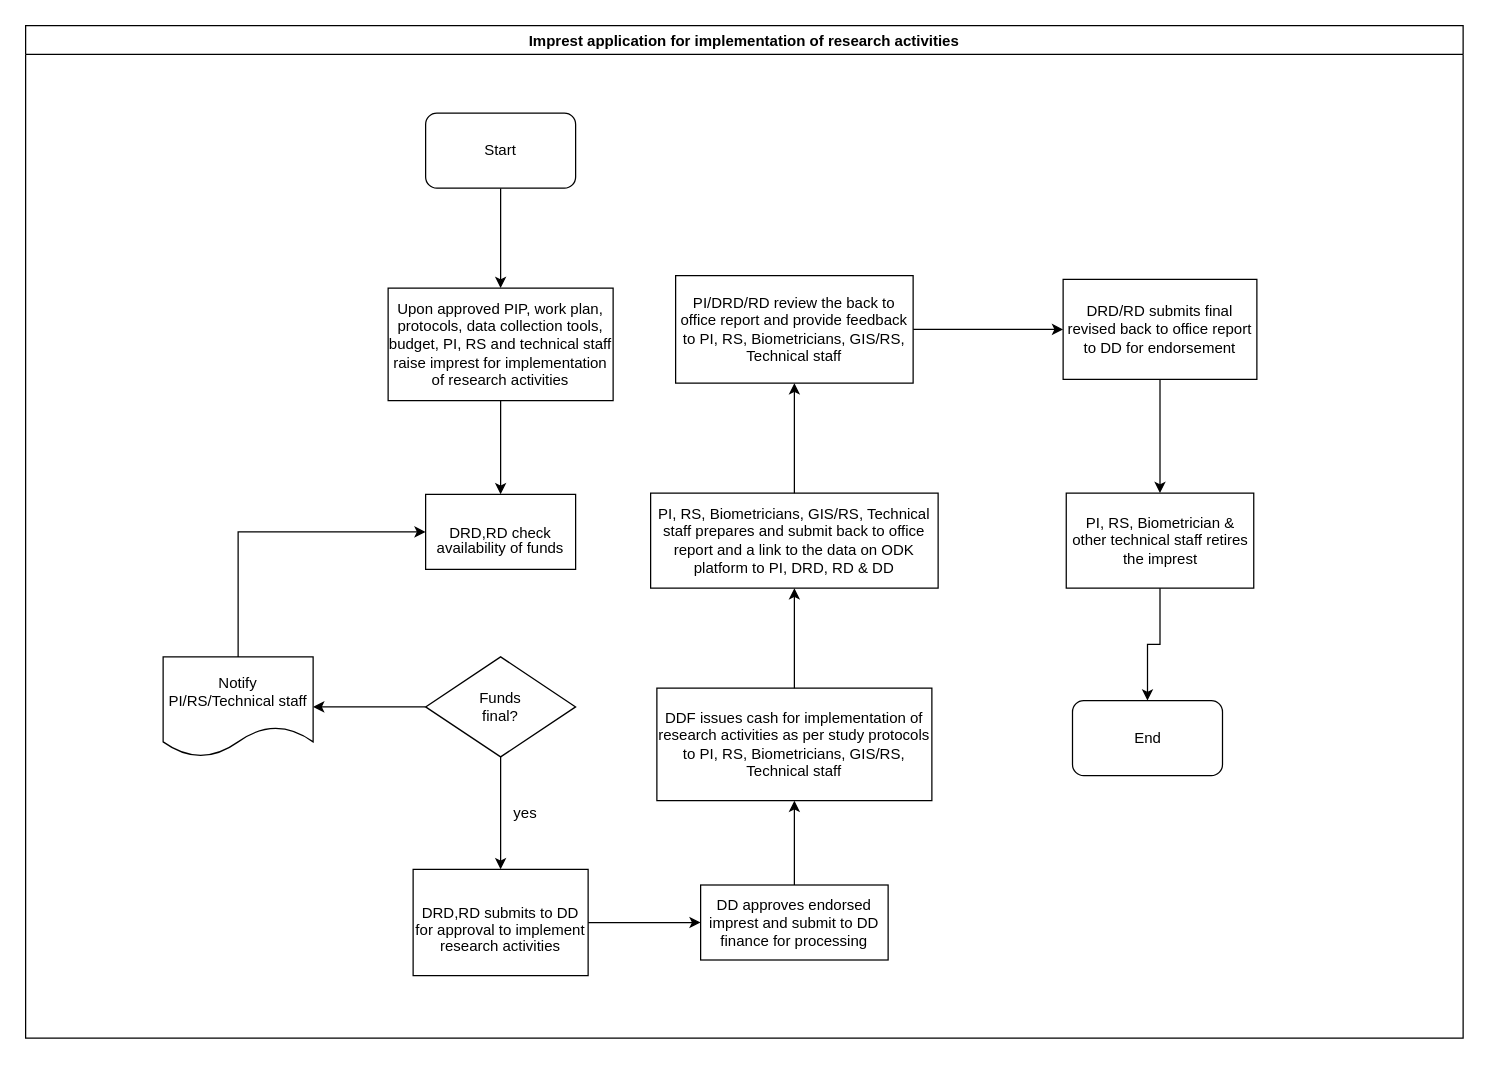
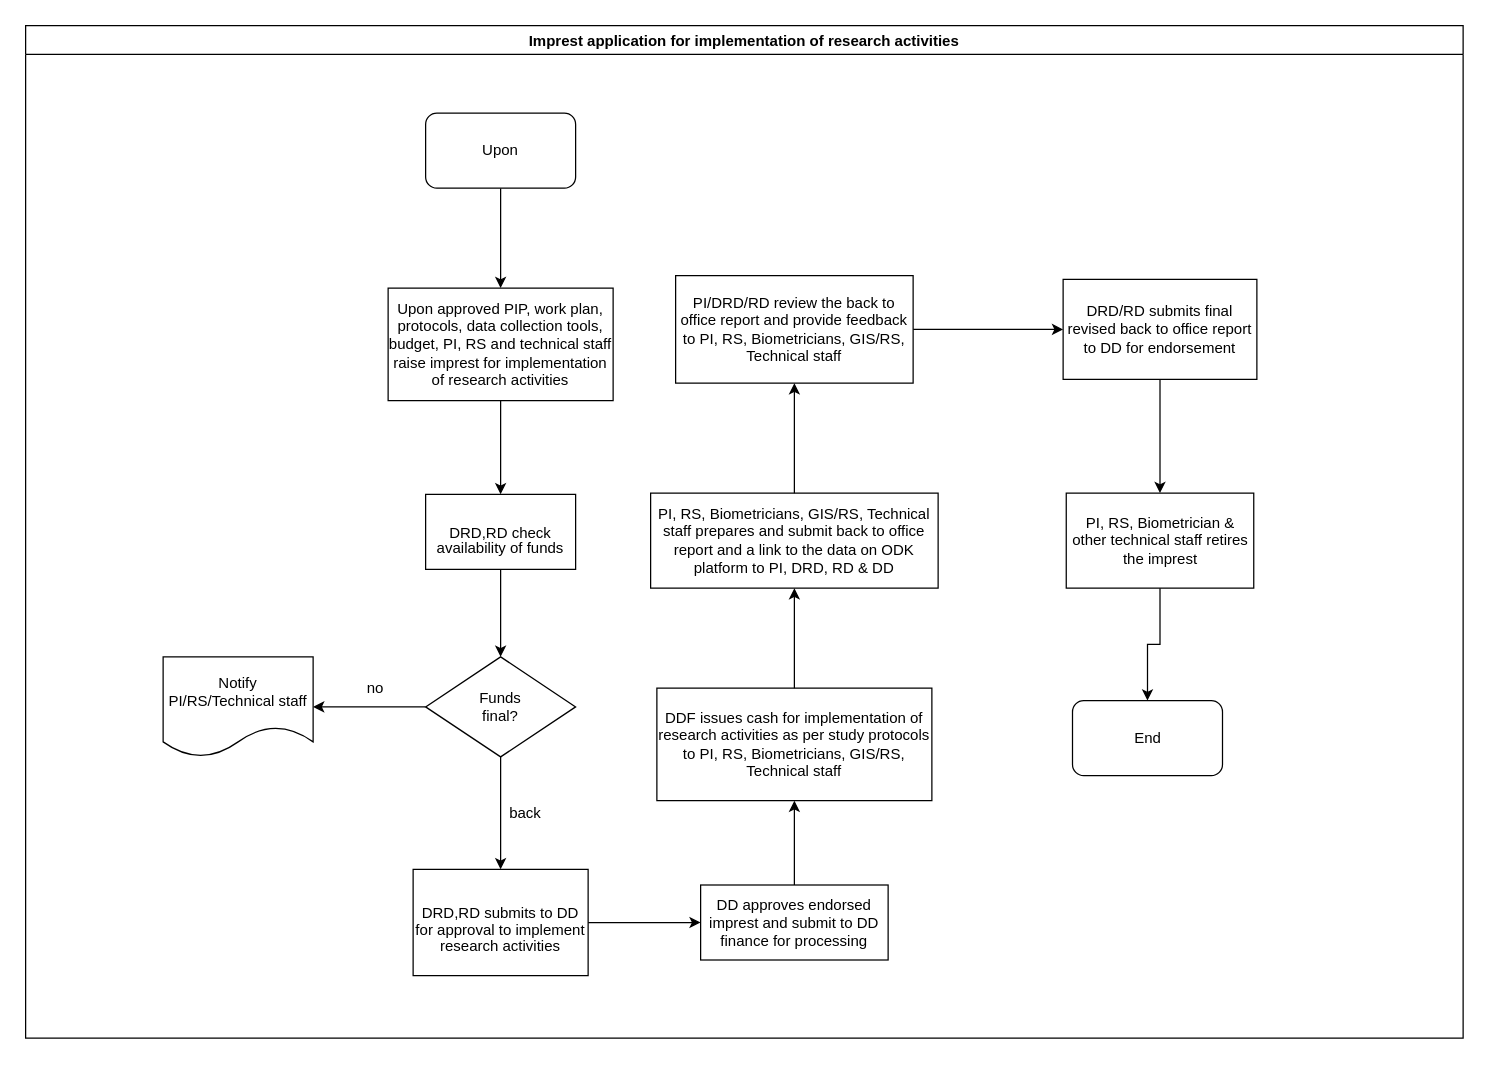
node "Start": label "Start" -> "Upon"
edge "Notify PI/RS/Technical staff" -> "DRD,RD check availability of funds": removed
edge "DRD,RD check availability of funds" -> "Funds final?": added
node "no": added
node "yes": label "yes" -> "back"
